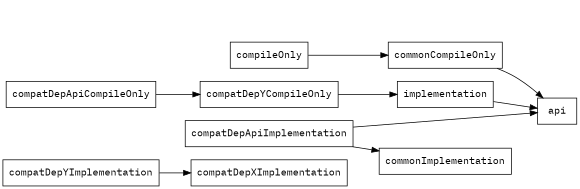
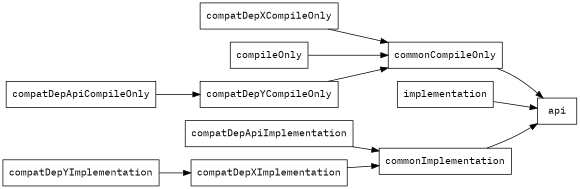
node "compatDepXCompileOnly": added
edge "compatDepYCompileOnly" -> "implementation": now "compatDepYCompileOnly" -> "commonCompileOnly"
edge "compatDepApiImplementation" -> "api": now "commonImplementation" -> "api"
edge "compatDepXImplementation" -> "commonImplementation": added
